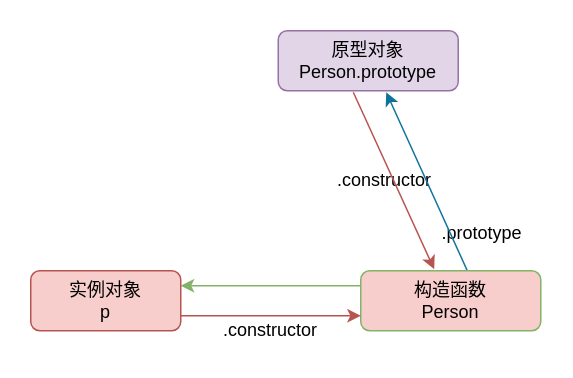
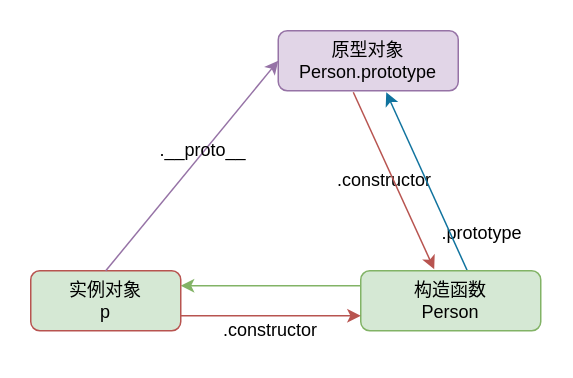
node ".__proto__": added
edge "实例对象 p" -> "原型对象 Person.prototype": added
node "实例对象 p": fillcolor #f8cecc -> #d5e8d4
node "构造函数 Person": fillcolor #f8cecc -> #d5e8d4
